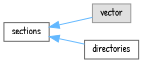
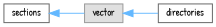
edge "directories" -> "sections": now "directories" -> "vector"
